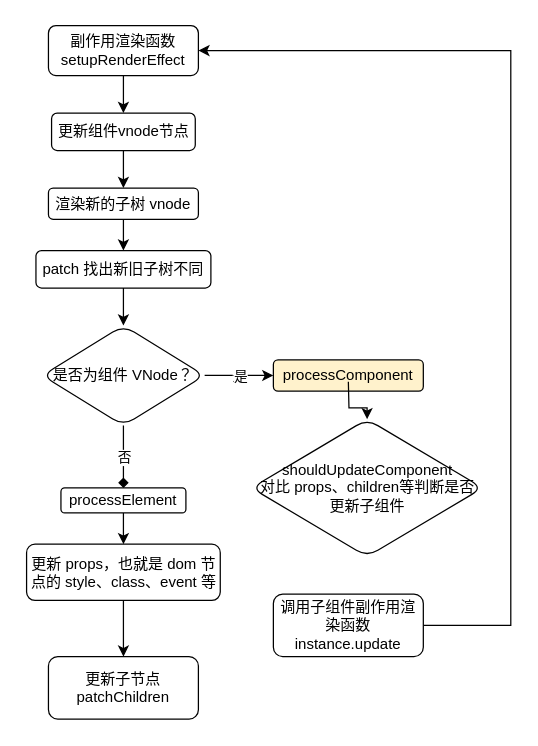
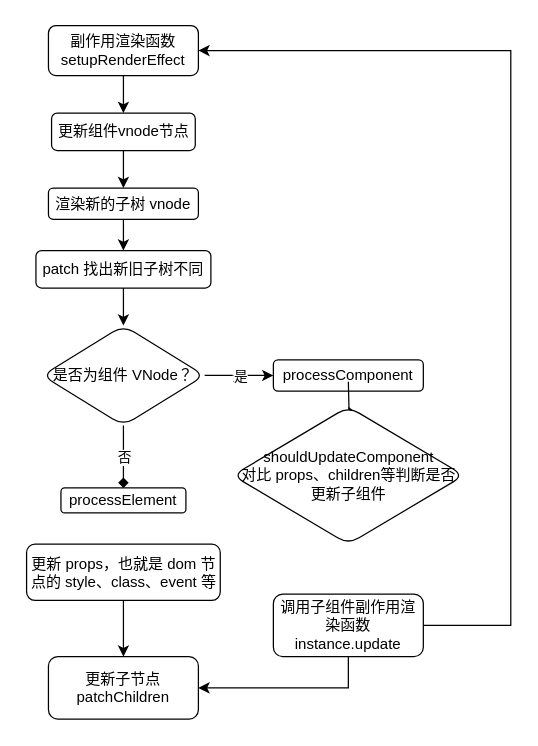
node "processComponent": fillcolor #fff2cc -> #ffffff
node "shouldUpdateComponent 对比 props、children等判断是否更新子组件": moved (367, 488) -> (348, 476)
edge "processElement" -> "更新 props，也就是 dom 节点的 style、class、event 等": removed
edge "调用子组件副作用渲染函数instance.update" -> "更新子节点patchChildren": added
